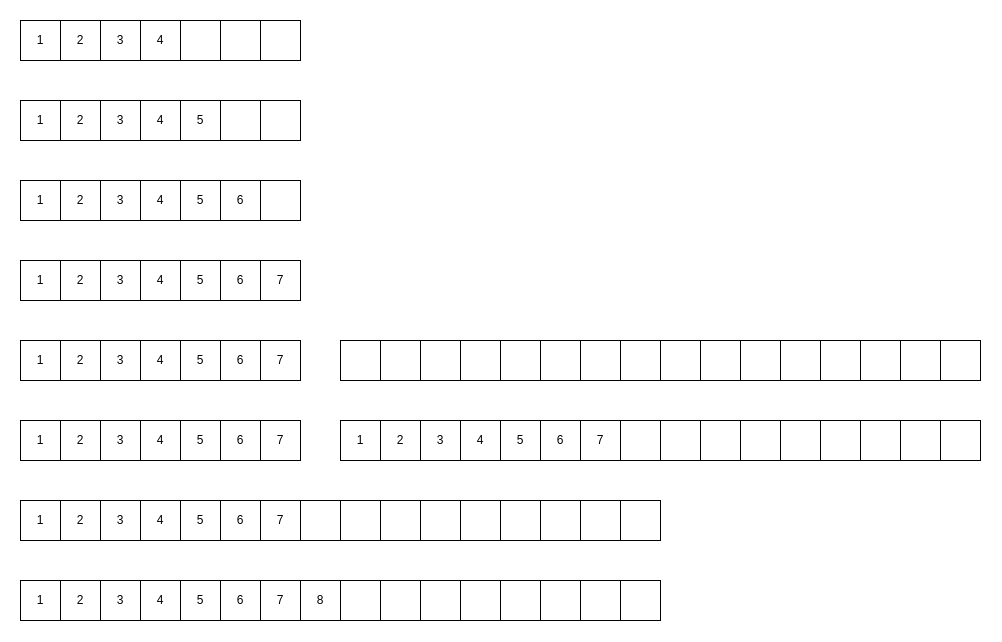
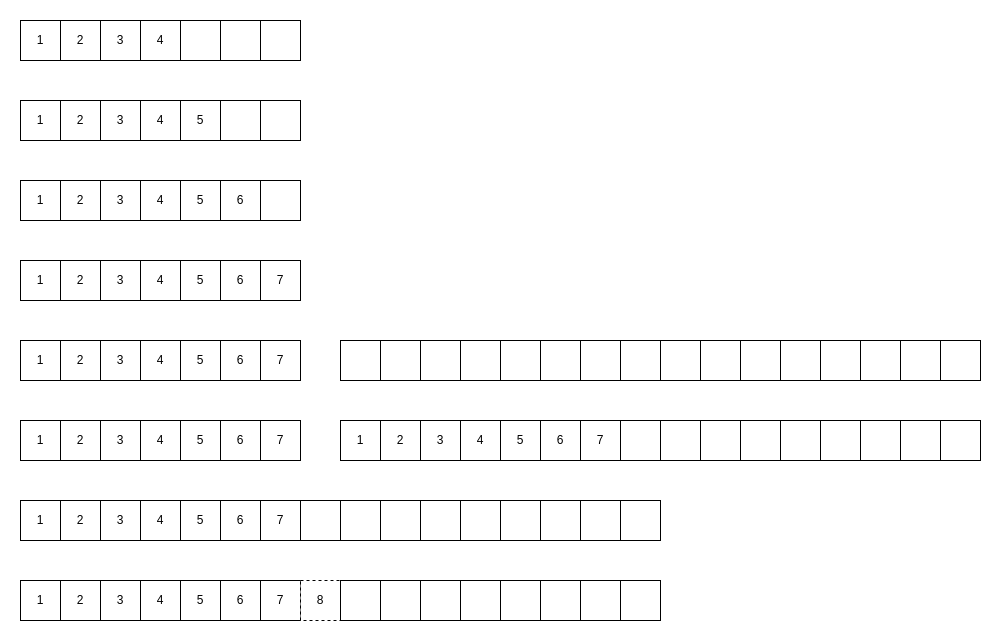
node "8": style solid -> dashed
